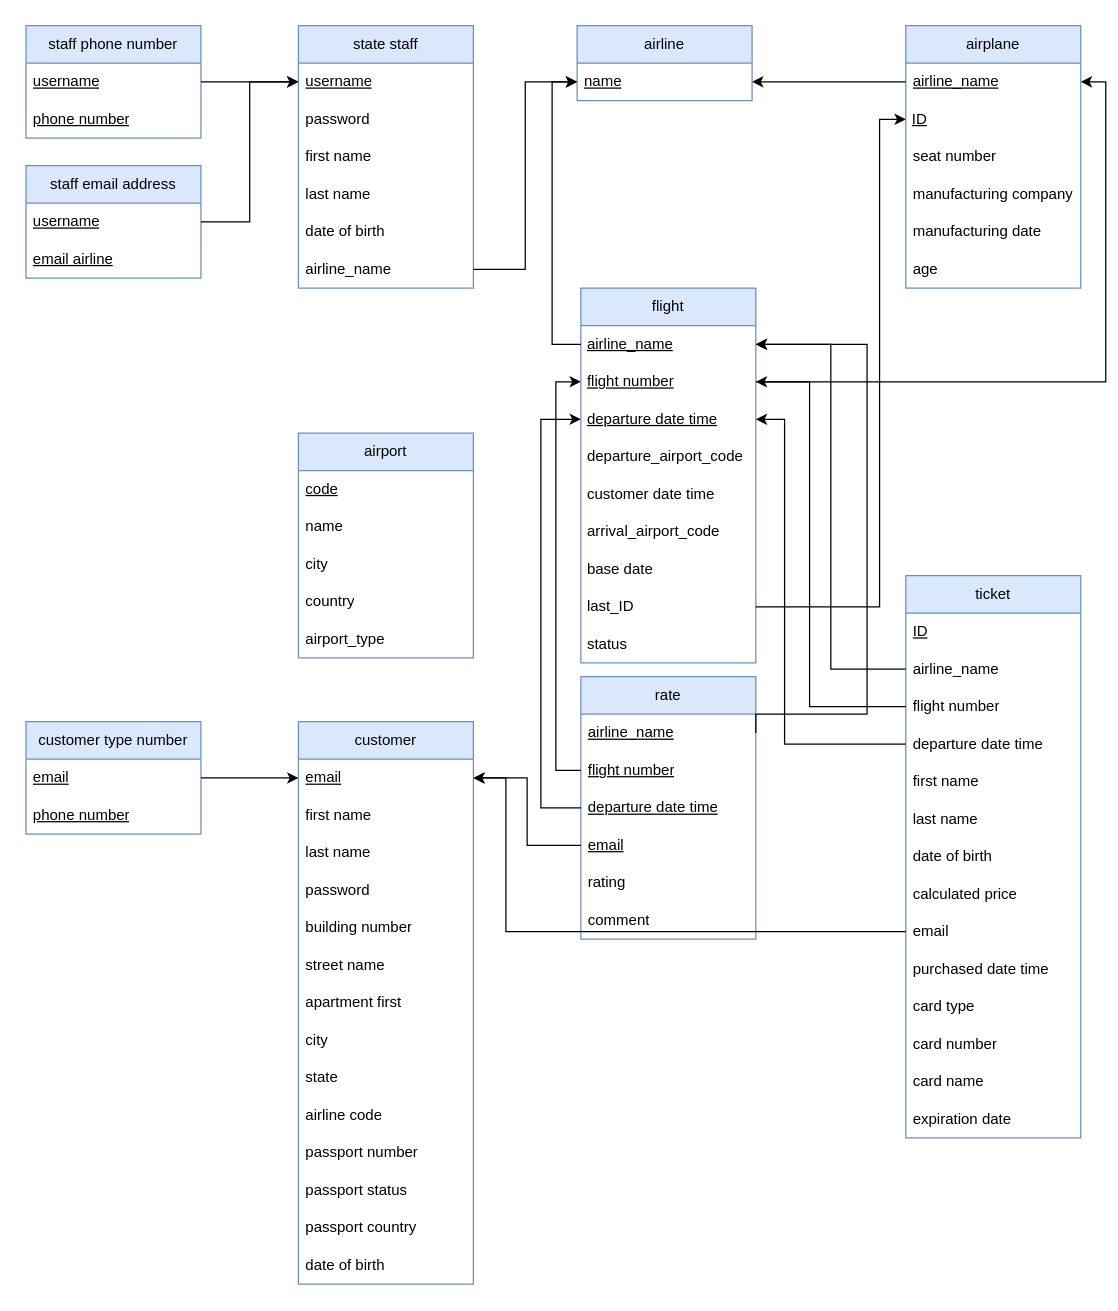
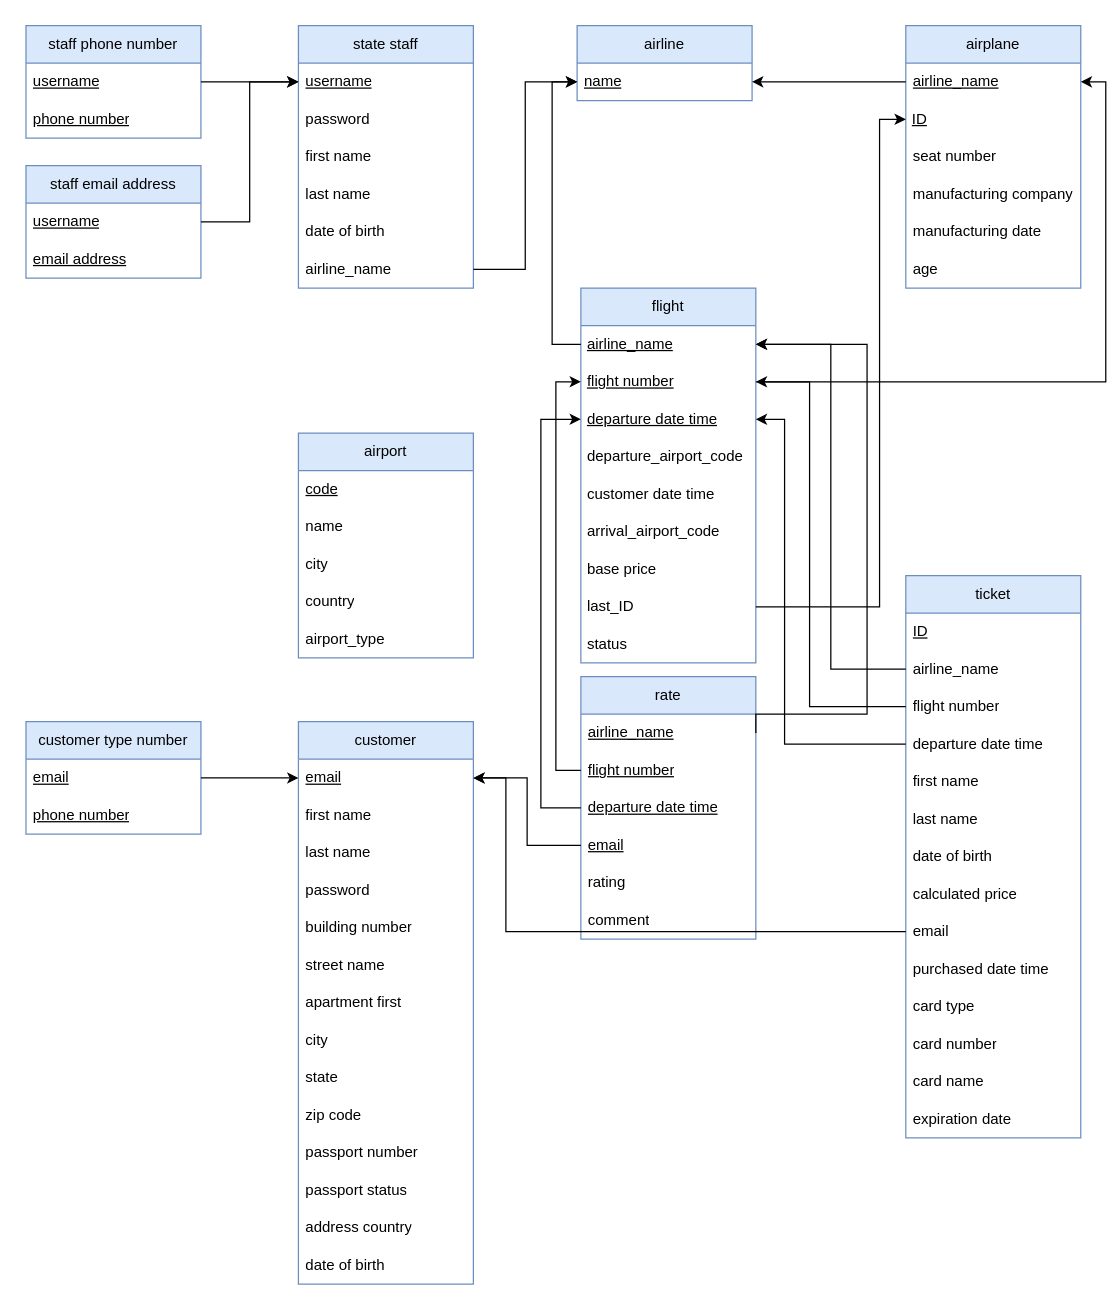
node "email airline": label "email airline" -> "email address"
node "base date": label "base date" -> "base price"
node "airline code": label "airline code" -> "zip code"
node "passport country": label "passport country" -> "address country"
